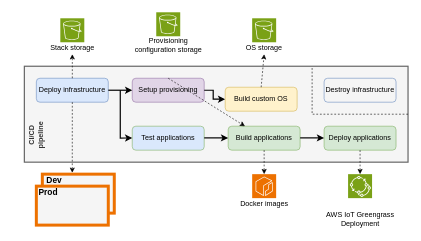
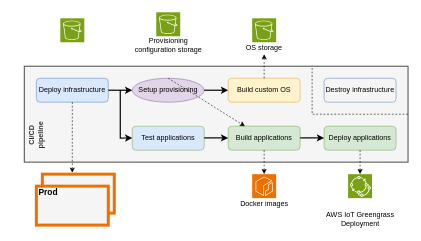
node "Stack storage": removed
edge "Deploy infrastructure" -> "Stack storage": removed
node "Setup provisioning": shape rounded rectangle -> ellipse
node "Build custom OS": moved (261, 99) -> (264, 90)
node "Dev": removed
